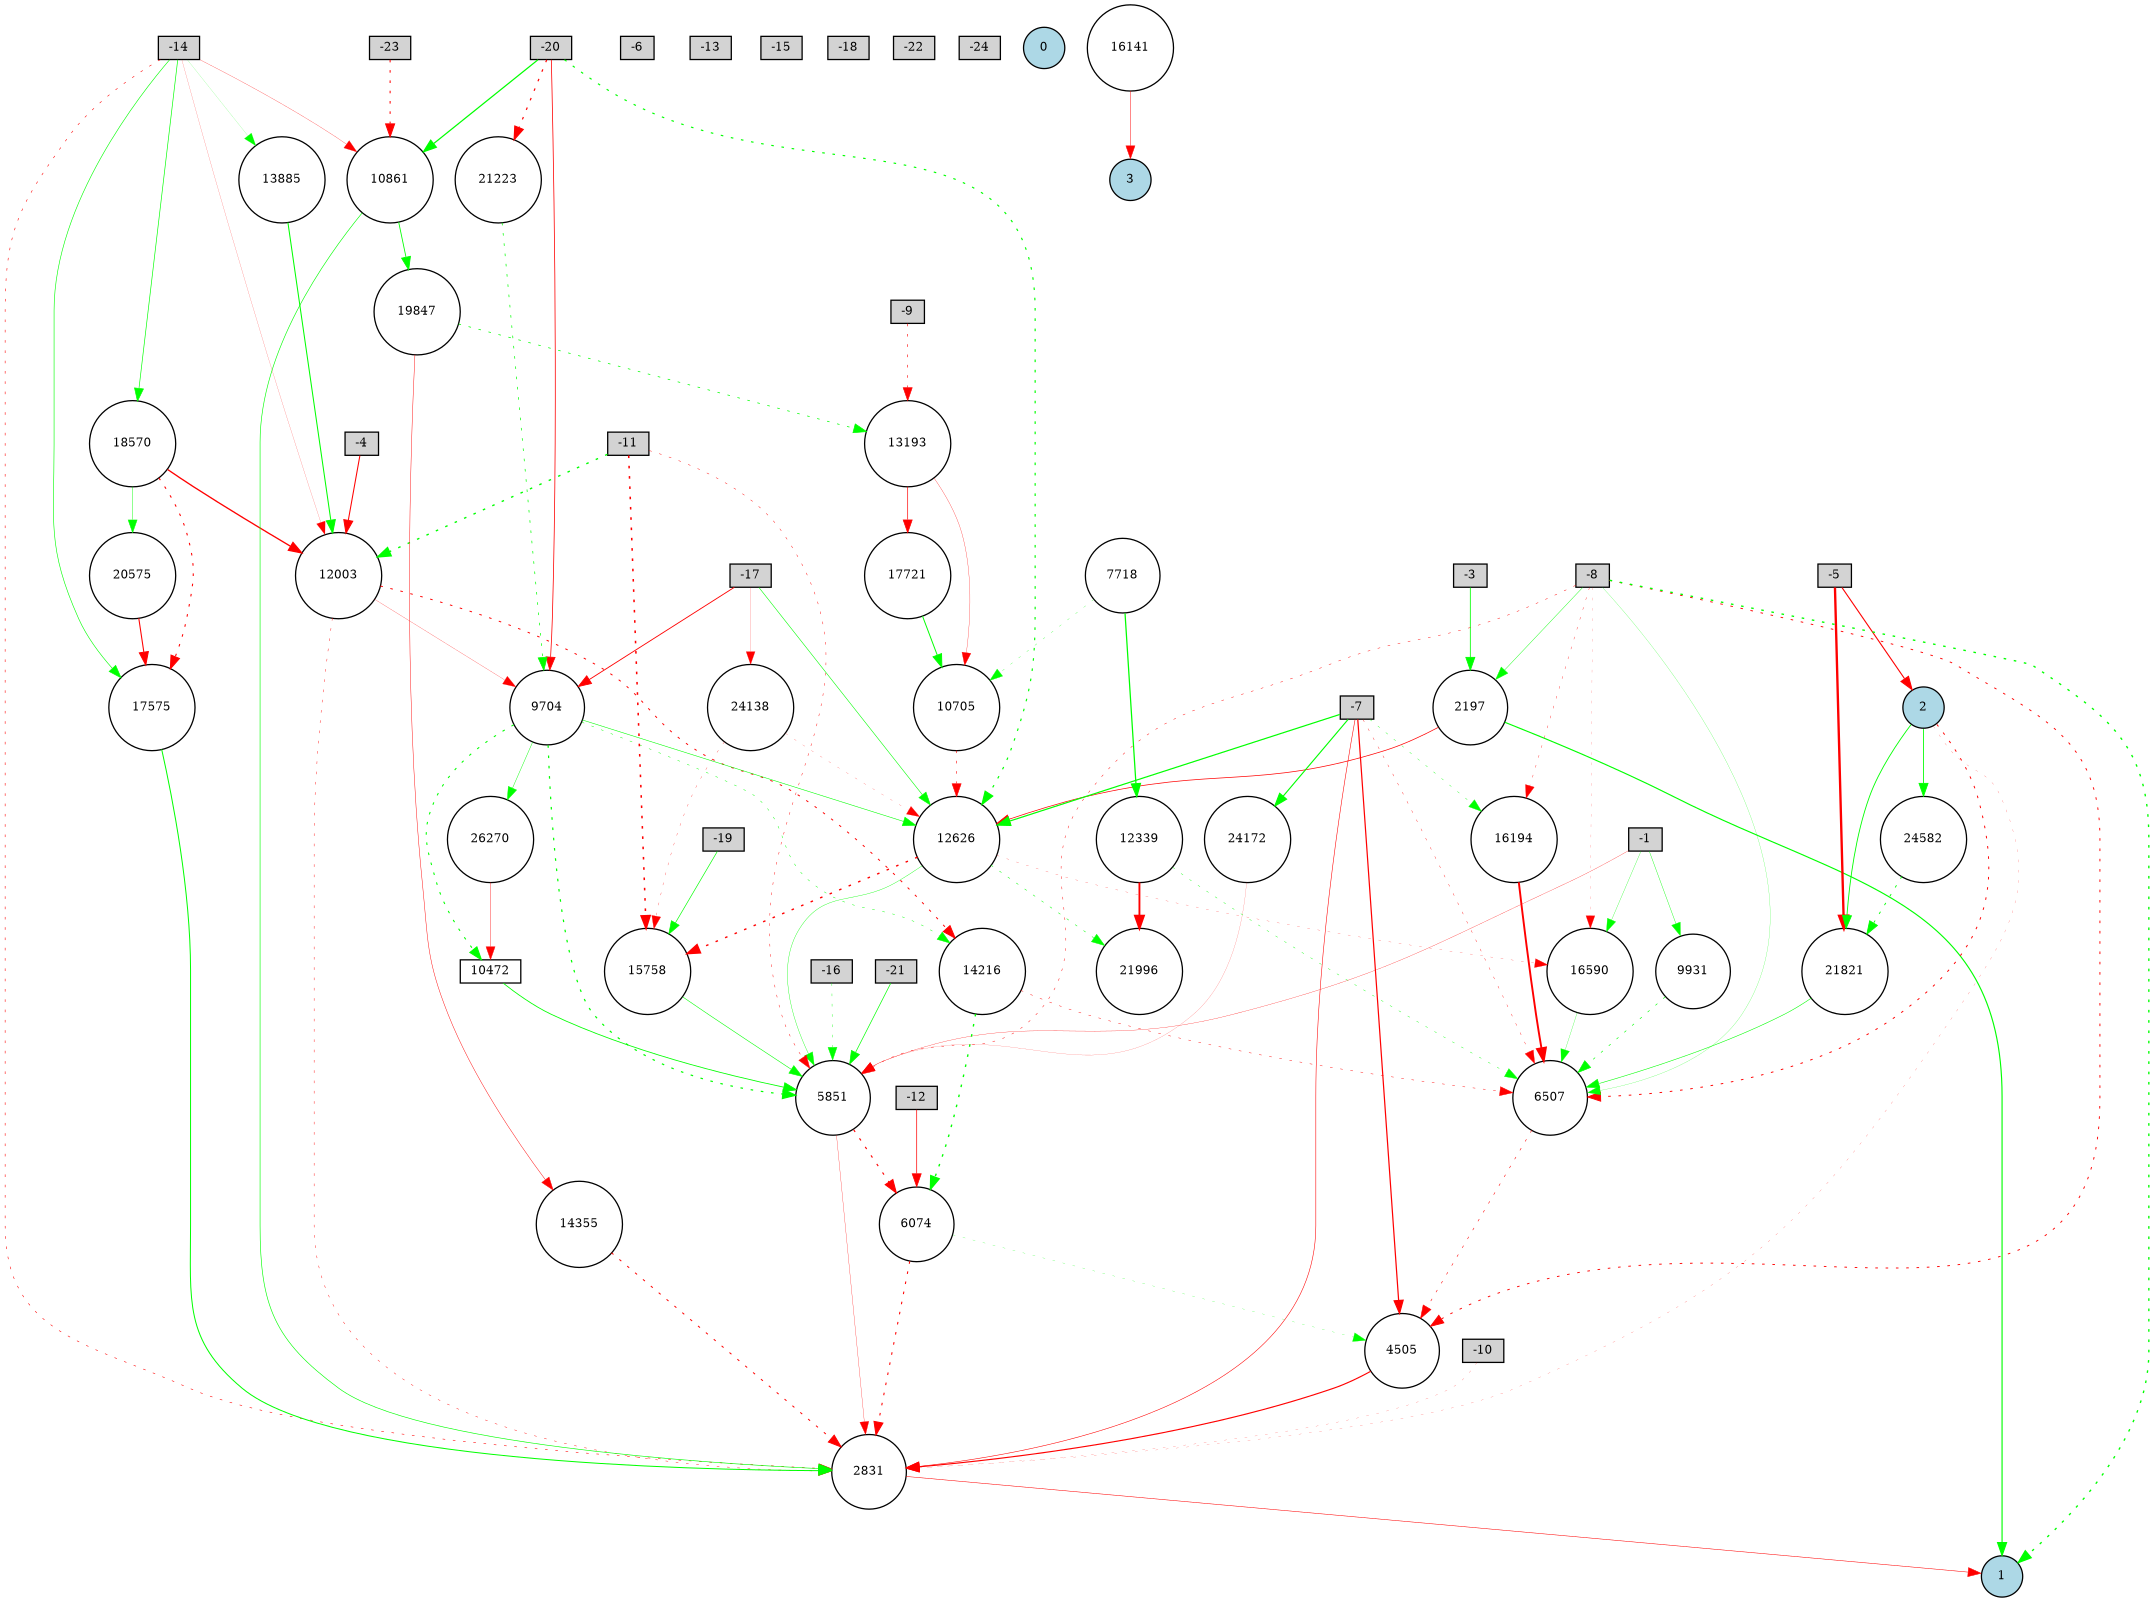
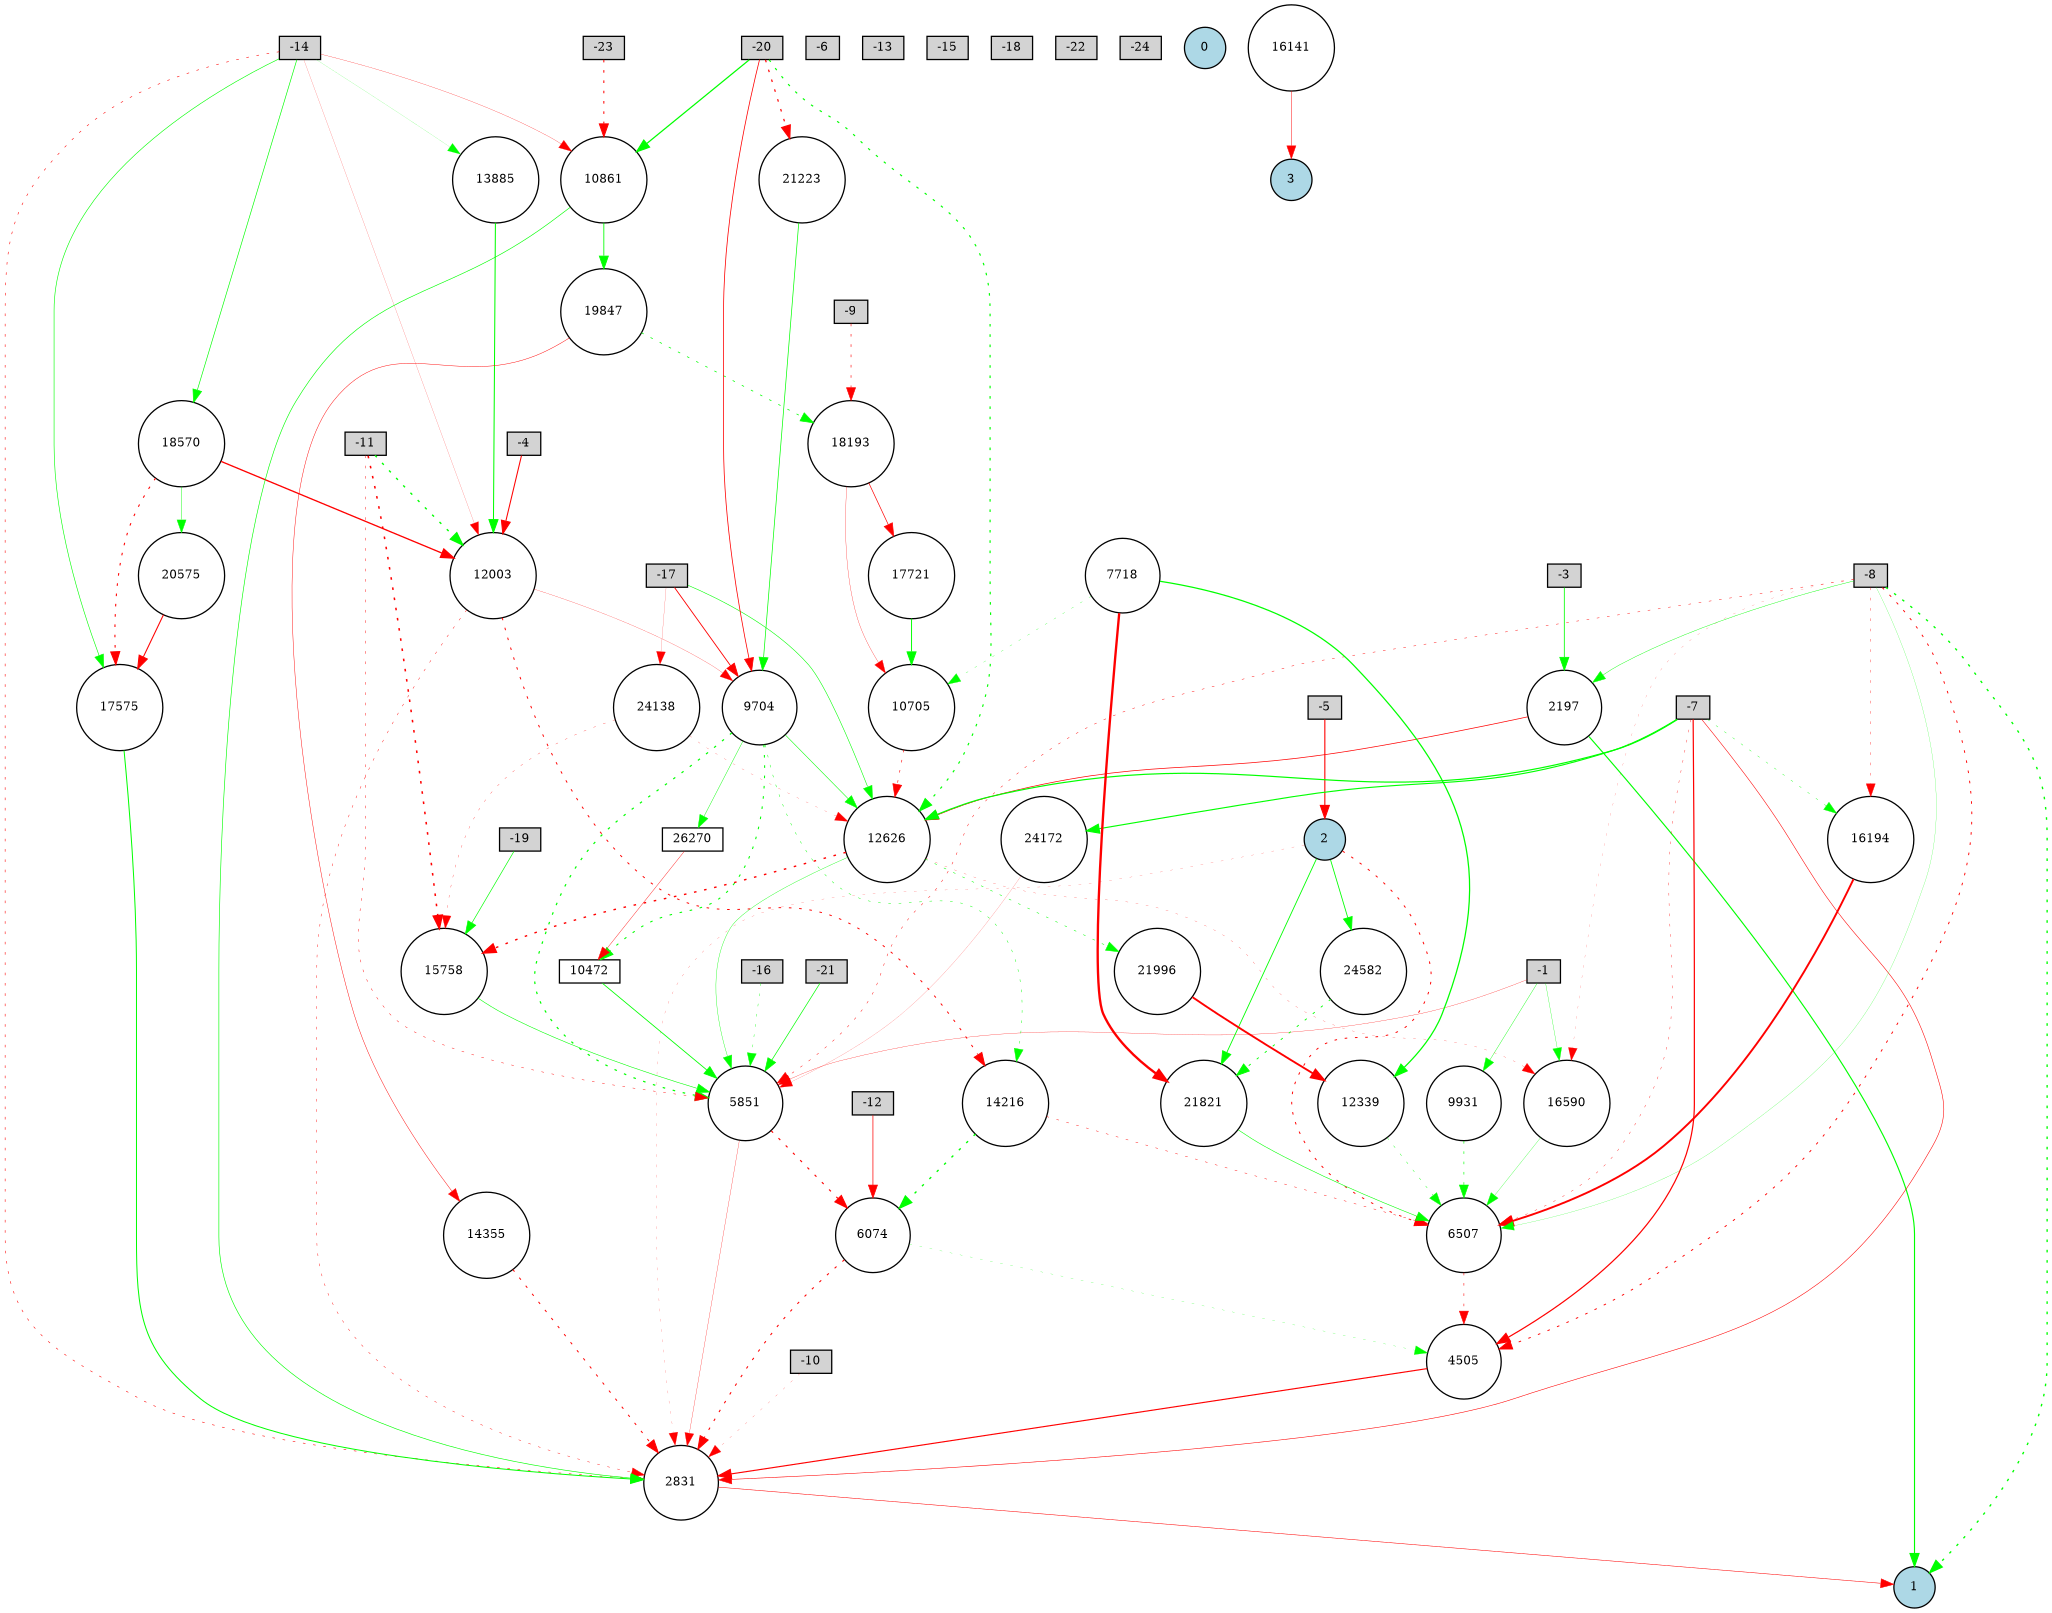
edge "21223" -> "9704": style dotted -> solid
node "13193": label "13193" -> "18193"
edge "-5" -> "21821": now "7718" -> "21821"
node "26270": shape circle -> box
edge "12339" -> "21996": reversed
